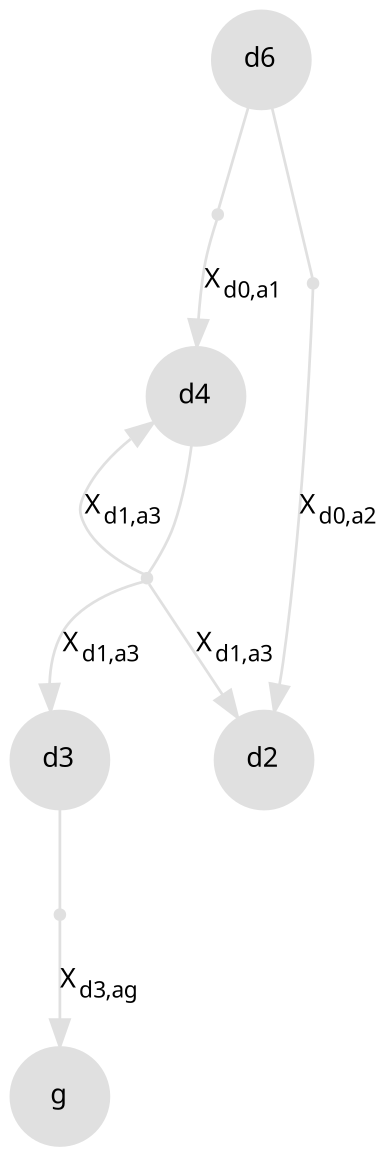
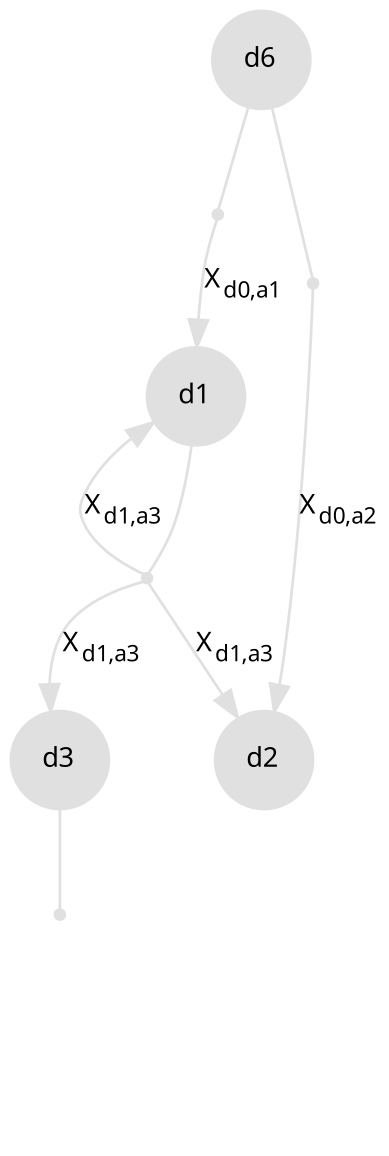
node "d4": label "d4" -> "d1"
node "g": removed
